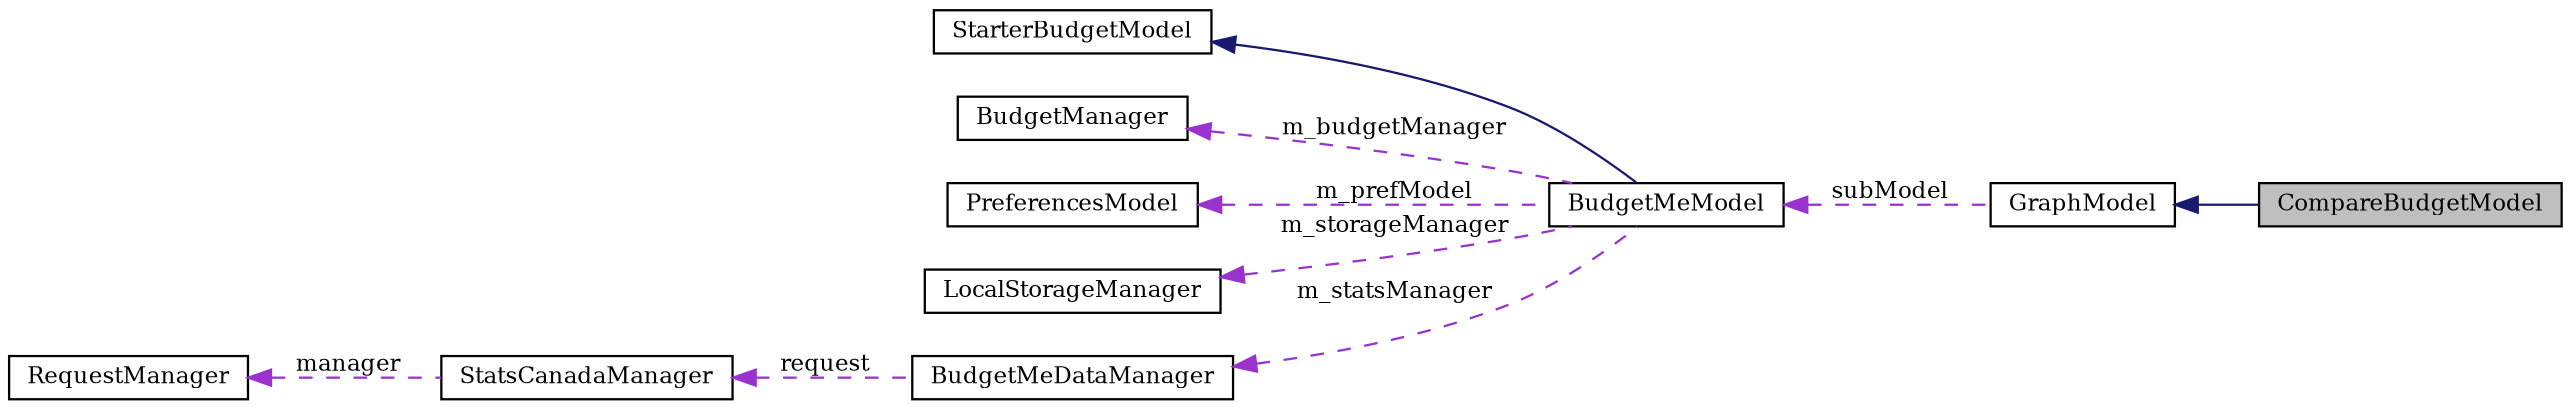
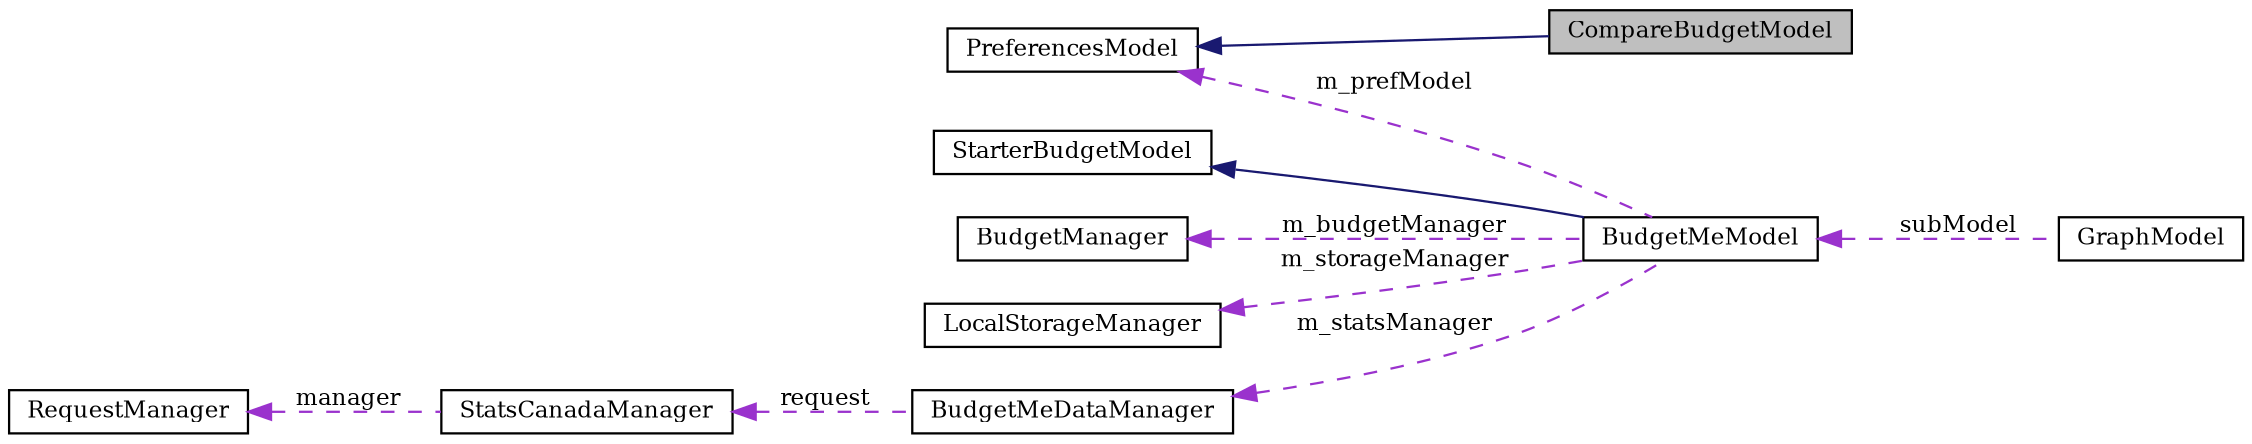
edge "CompareBudgetModel" -> "GraphModel": now "CompareBudgetModel" -> "PreferencesModel"
